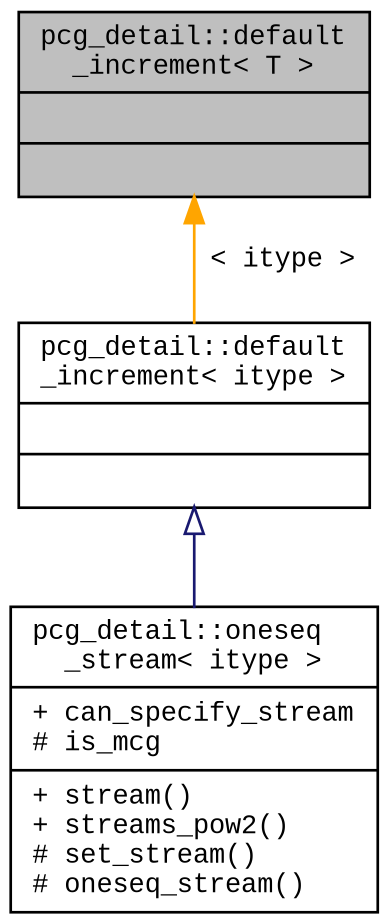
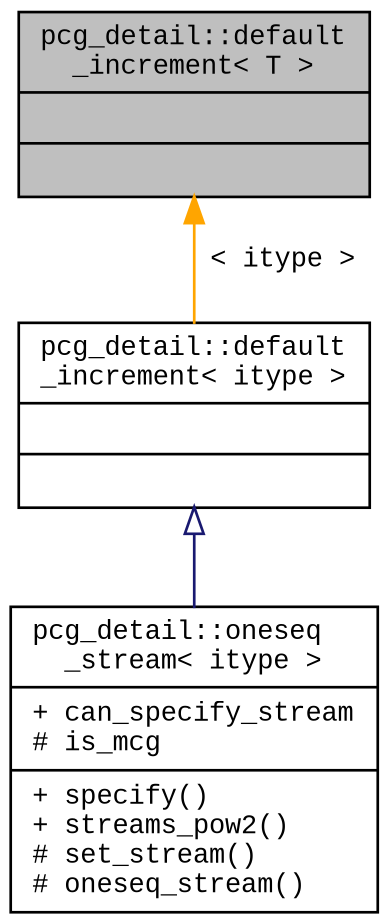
node "pcg_detail::oneseq": text "+ stream()" -> "+ specify()"
